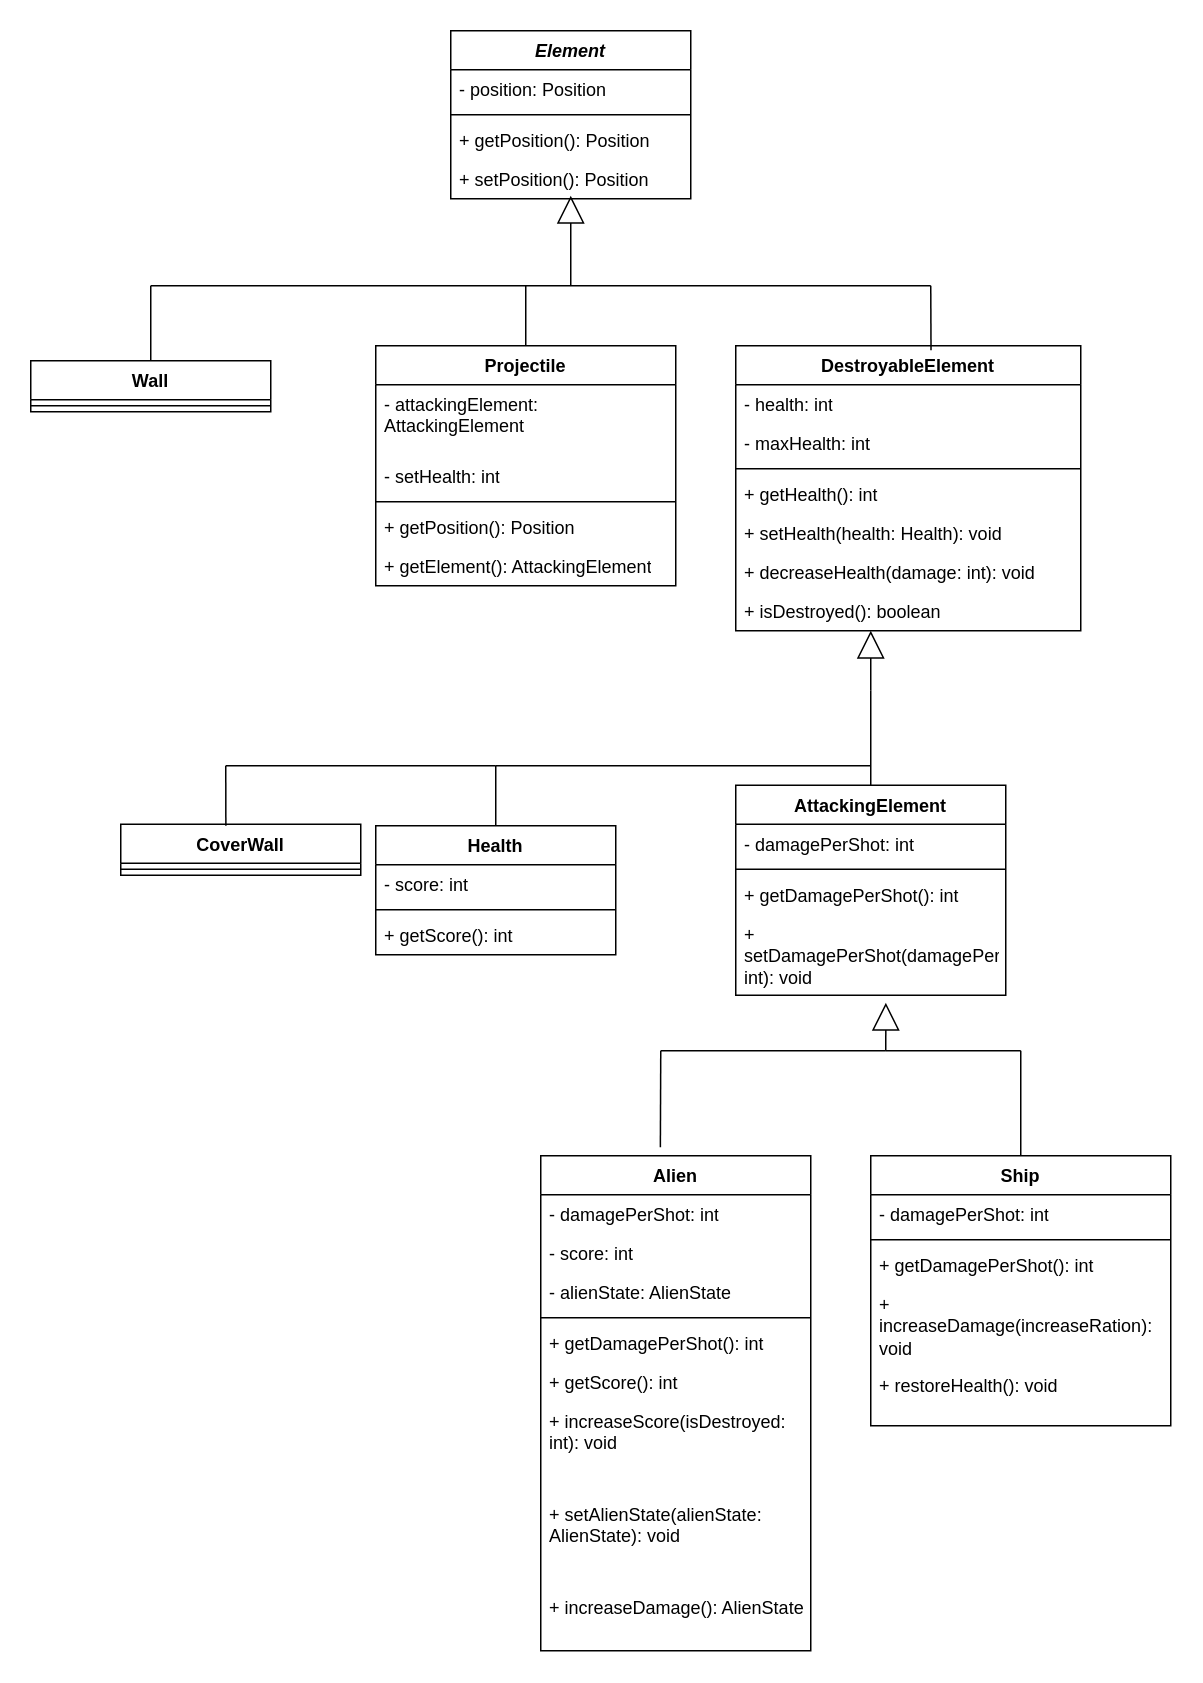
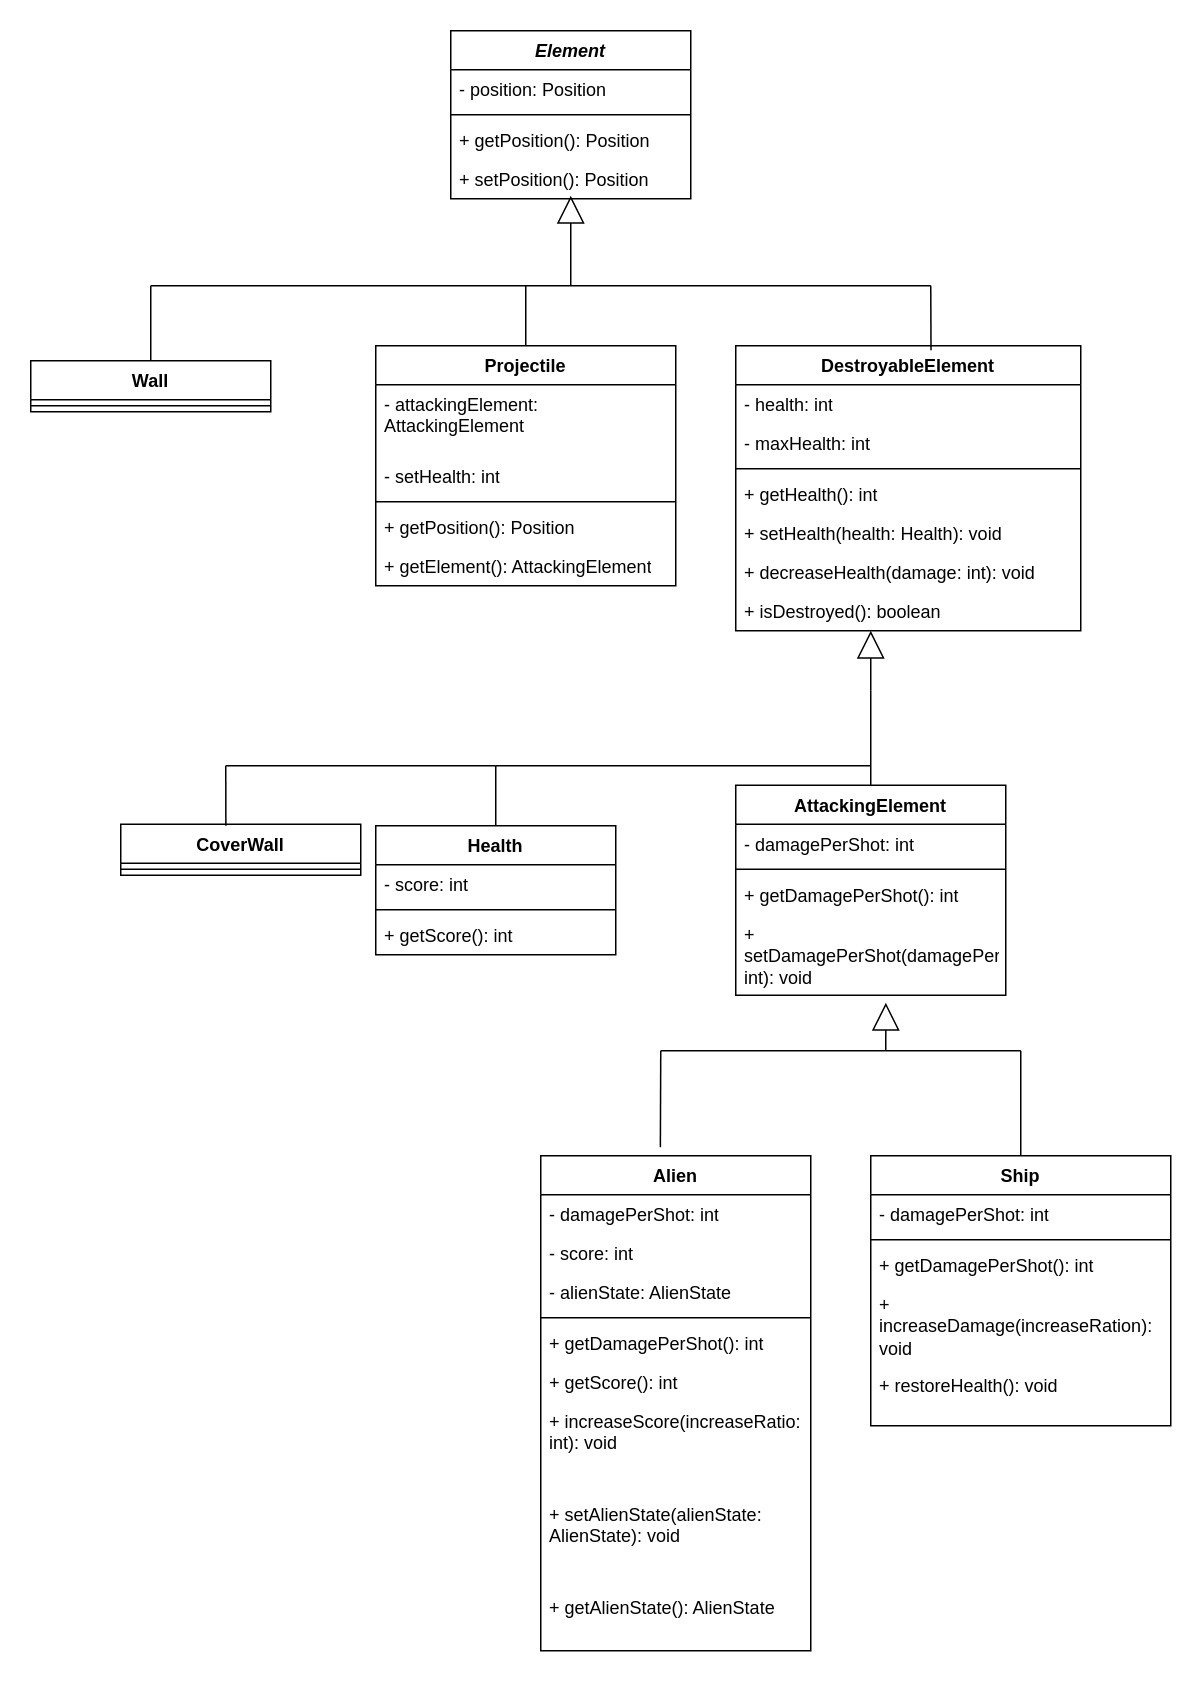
node "+ increaseScore(isDestroyed: int): void": label "+ increaseScore(isDestroyed: int): void" -> "+ increaseScore(increaseRatio: int): void"
node "+ increaseDamage(): AlienState": label "+ increaseDamage(): AlienState" -> "+ getAlienState(): AlienState"
